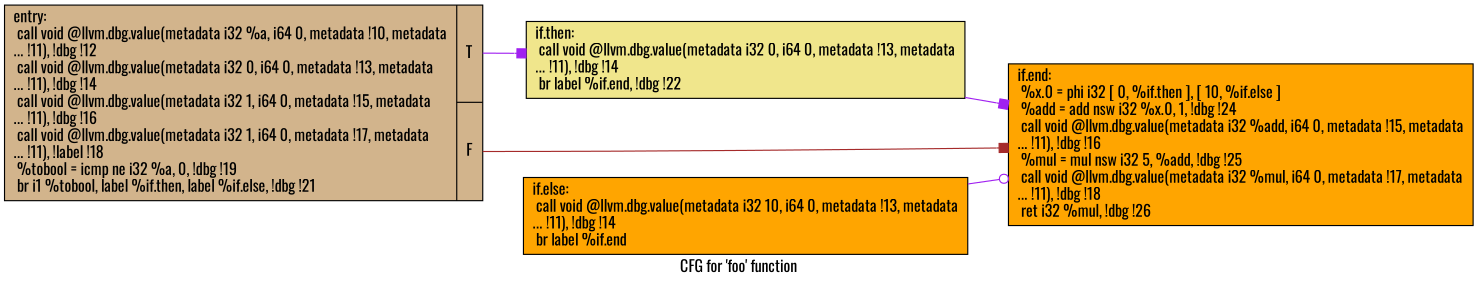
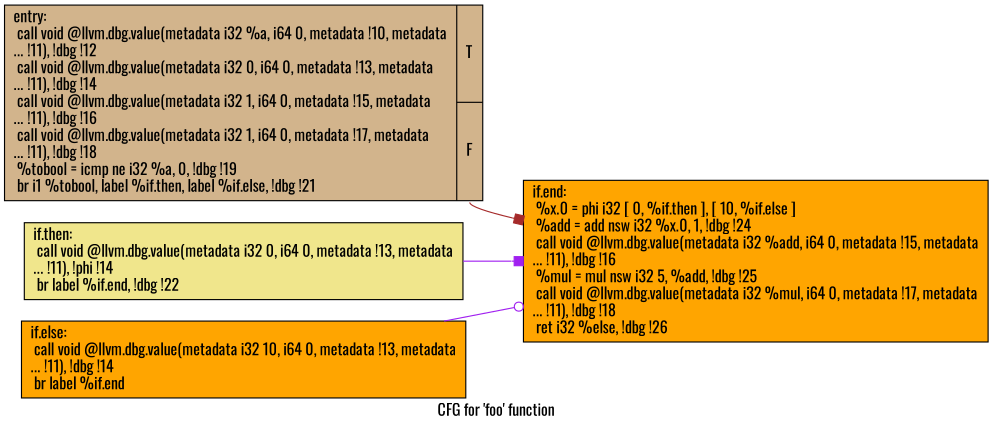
edge "entry:" -> "if.then:": removed
node "if.then:": text "... !11), !dbg !14" -> "... !11), !phi !14"
node "entry:": text "... !11), !label !18" -> "... !11), !dbg !18"
node "if.end:": text "ret i32 %mul, !dbg !26" -> "ret i32 %else, !dbg !26"
